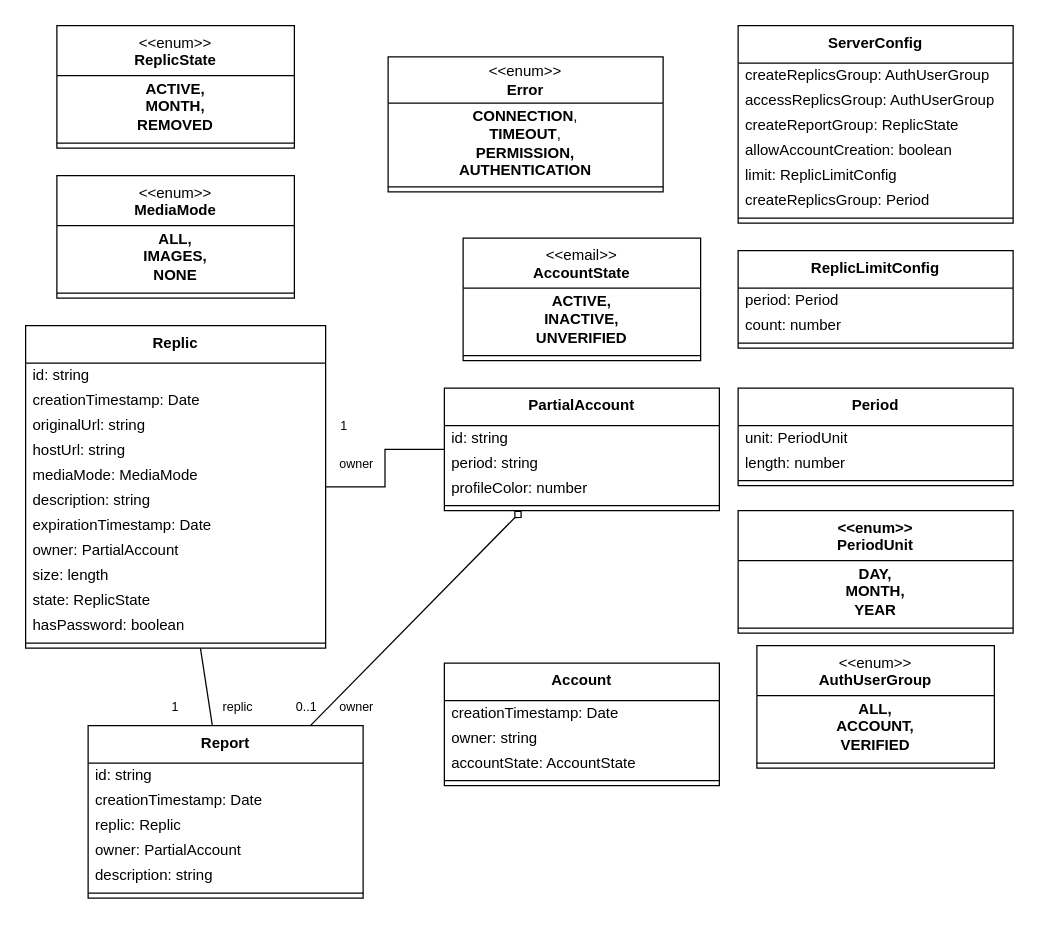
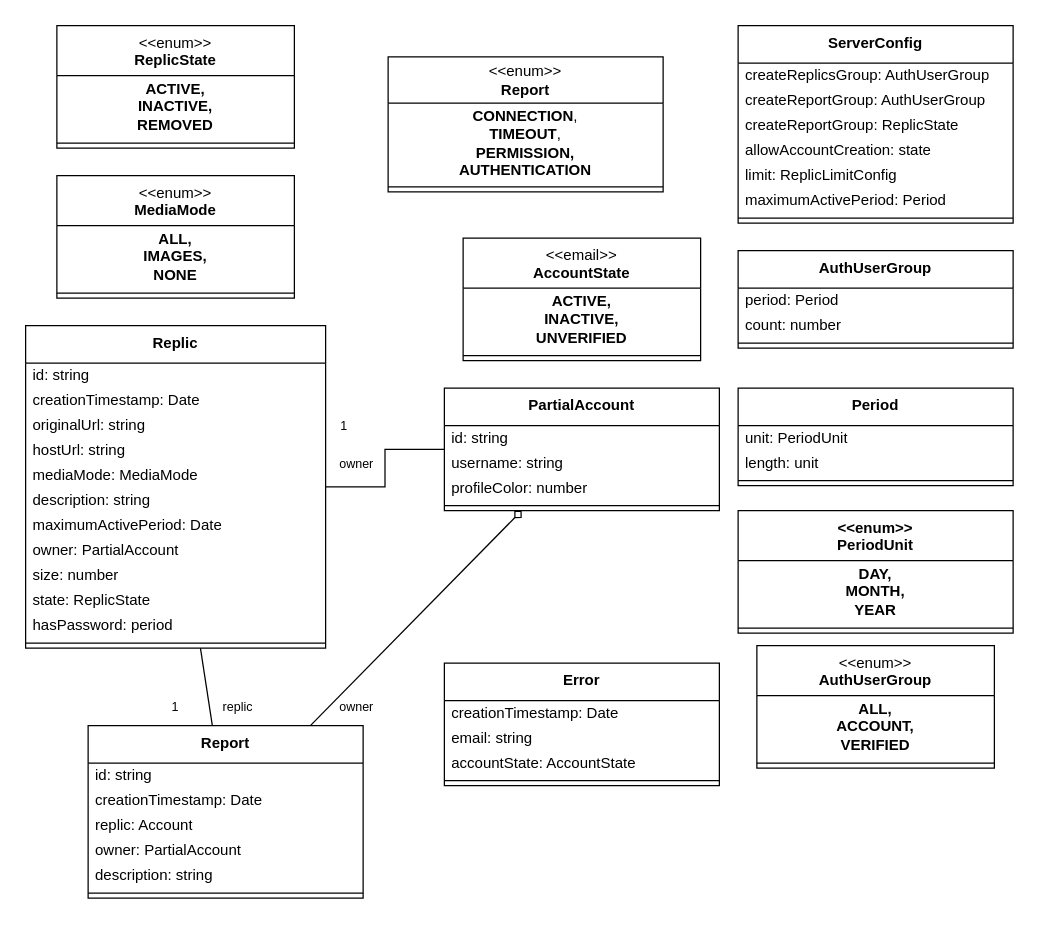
node "<<enum>> Error": label "<<enum>> Error" -> "<<enum>> Report"
node "accessReplicsGroup: AuthUserGroup": label "accessReplicsGroup: AuthUserGroup" -> "createReportGroup: AuthUserGroup"
node "ACTIVE, MONTH, REMOVED": label "ACTIVE, MONTH, REMOVED" -> "ACTIVE, INACTIVE, REMOVED"
node "allowAccountCreation: boolean": label "allowAccountCreation: boolean" -> "allowAccountCreation: state"
node "createReplicsGroup: Period": label "createReplicsGroup: Period" -> "maximumActivePeriod: Period"
node "ReplicLimitConfig": label "ReplicLimitConfig" -> "AuthUserGroup"
node "period: string": label "period: string" -> "username: string"
node "length: number": label "length: number" -> "length: unit"
node "expirationTimestamp: Date": label "expirationTimestamp: Date" -> "maximumActivePeriod: Date"
node "size: length": label "size: length" -> "size: number"
node "hasPassword: boolean": label "hasPassword: boolean" -> "hasPassword: period"
node "Account": label "Account" -> "Error"
node "0..1": removed
node "owner: string": label "owner: string" -> "email: string"
node "replic: Replic": label "replic: Replic" -> "replic: Account"
